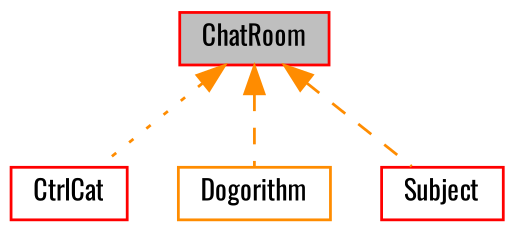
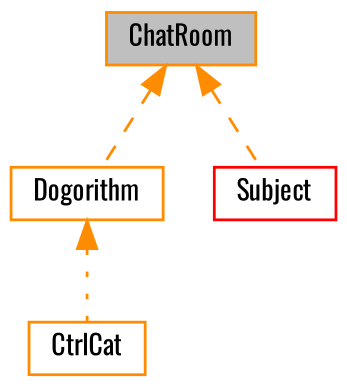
node "ChatRoom": color red -> darkorange
edge "CtrlCat" -> "ChatRoom": now "CtrlCat" -> "Dogorithm"
node "CtrlCat": color red -> darkorange
